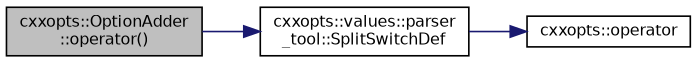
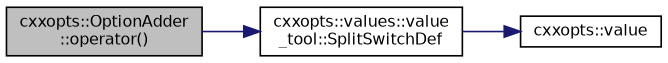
node "cxxopts::values::parser _tool::SplitSwitchDef": label "cxxopts::values::parser _tool::SplitSwitchDef" -> "cxxopts::values::value _tool::SplitSwitchDef"
node "cxxopts::operator": label "cxxopts::operator" -> "cxxopts::value"
